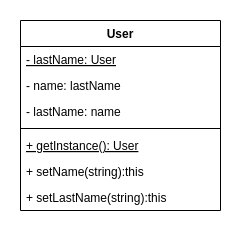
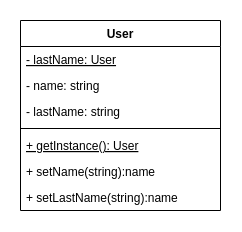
node "- name: lastName": label "- name: lastName" -> "- name: string"
node "- lastName: name": label "- lastName: name" -> "- lastName: string"
node "+ setName(string):this": label "+ setName(string):this" -> "+ setName(string):name"
node "+ setLastName(string):this": label "+ setLastName(string):this" -> "+ setLastName(string):name"
